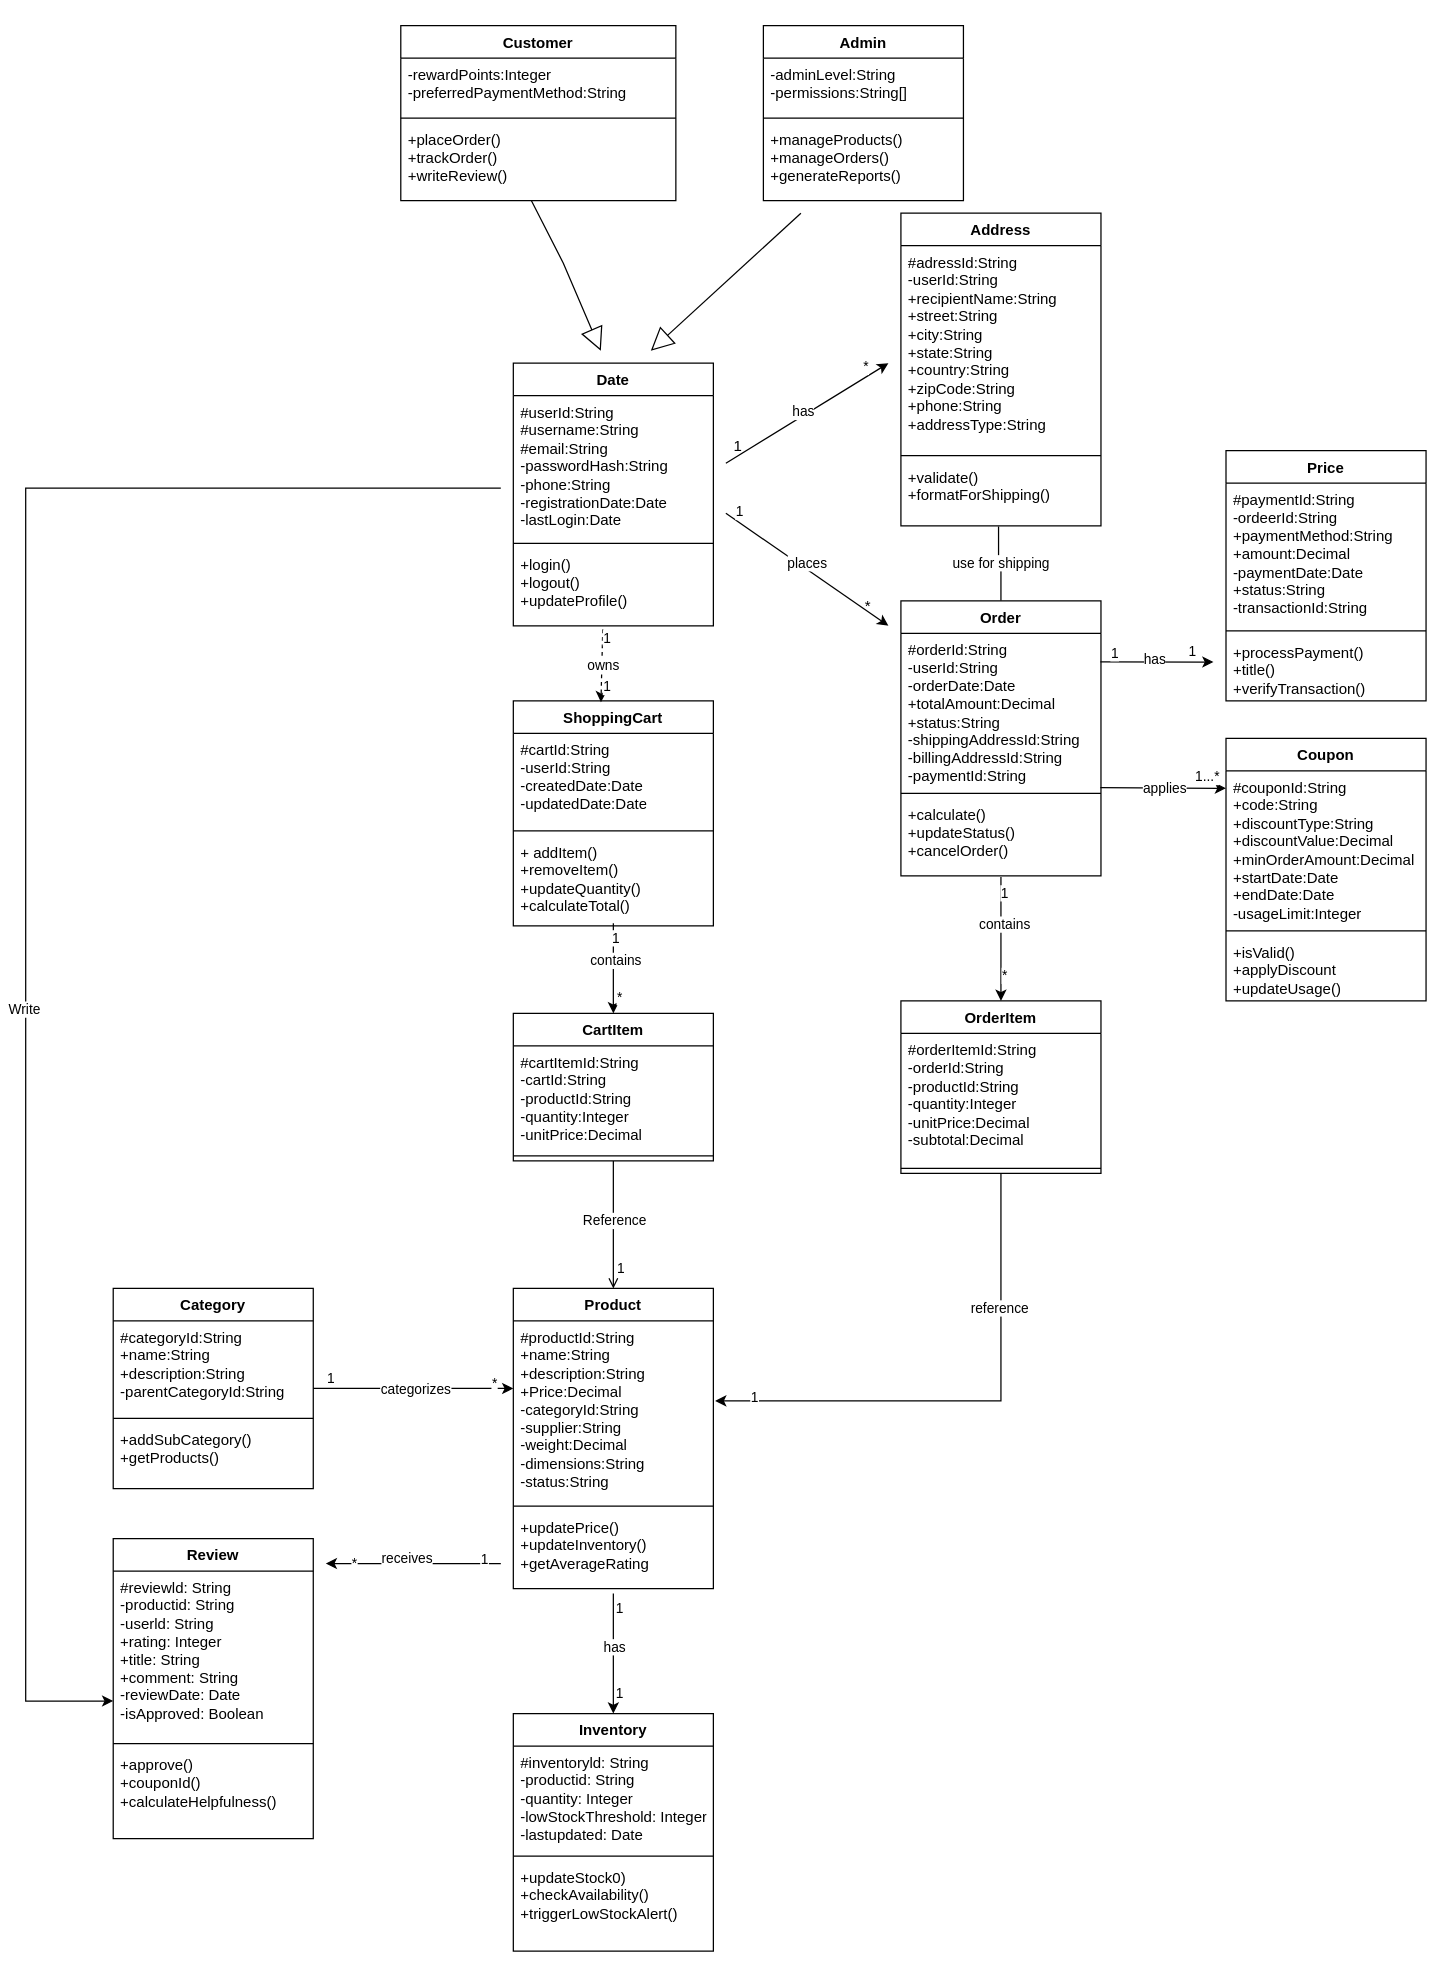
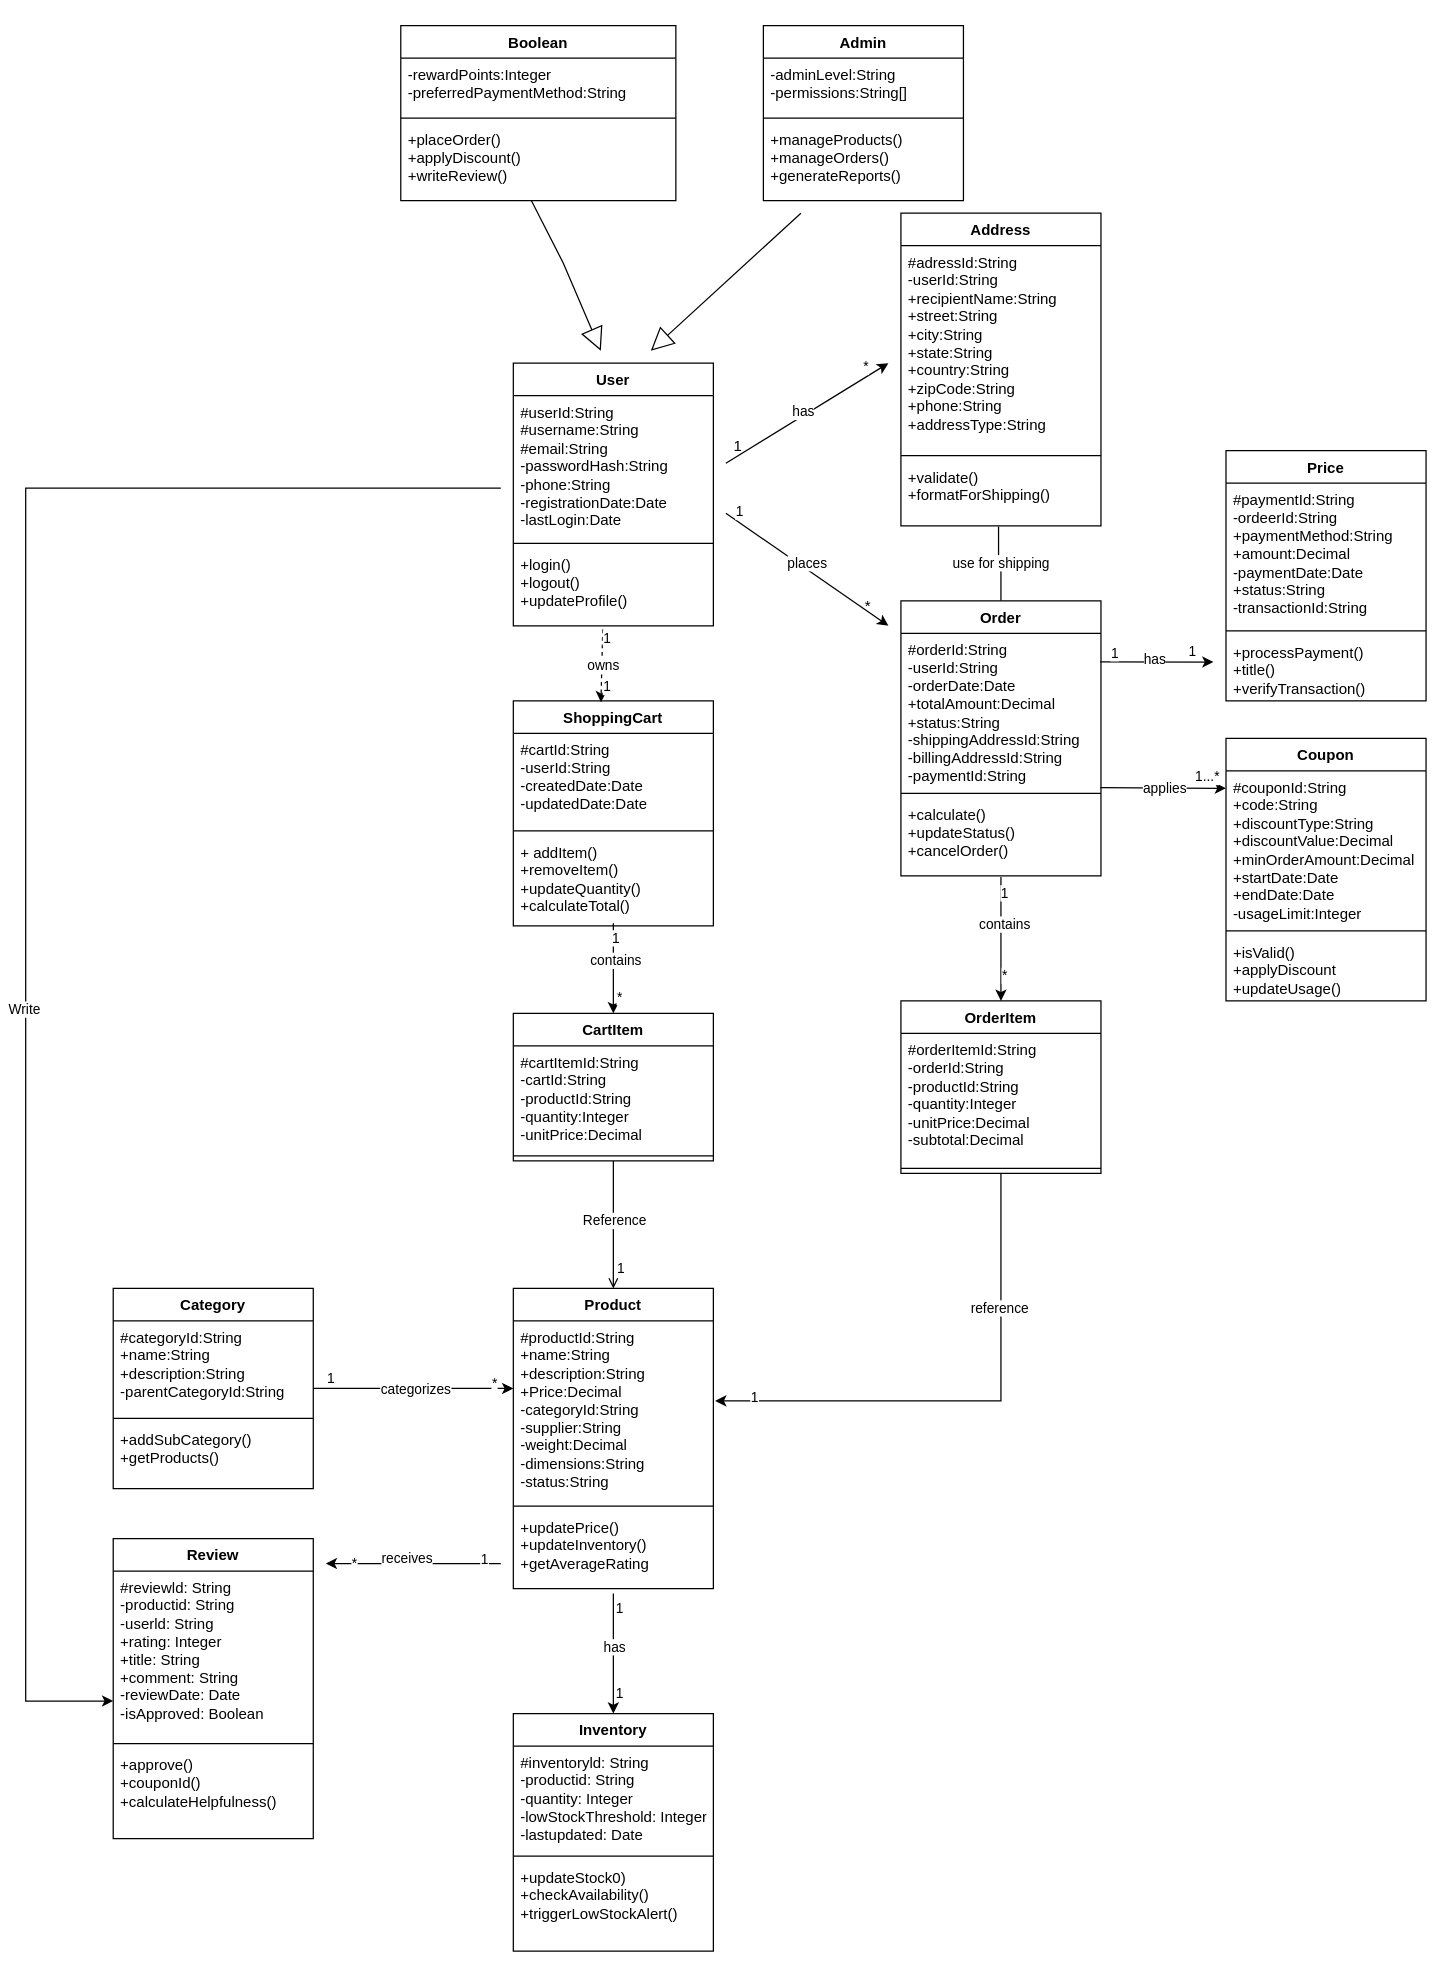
node "Customer": label "Customer" -> "Boolean"
node "+placeOrder() +trackOrder() +writeReview()": label "+placeOrder() +trackOrder() +writeReview()" -> "+placeOrder() +applyDiscount() +writeReview()"
node "Date": label "Date" -> "User"
